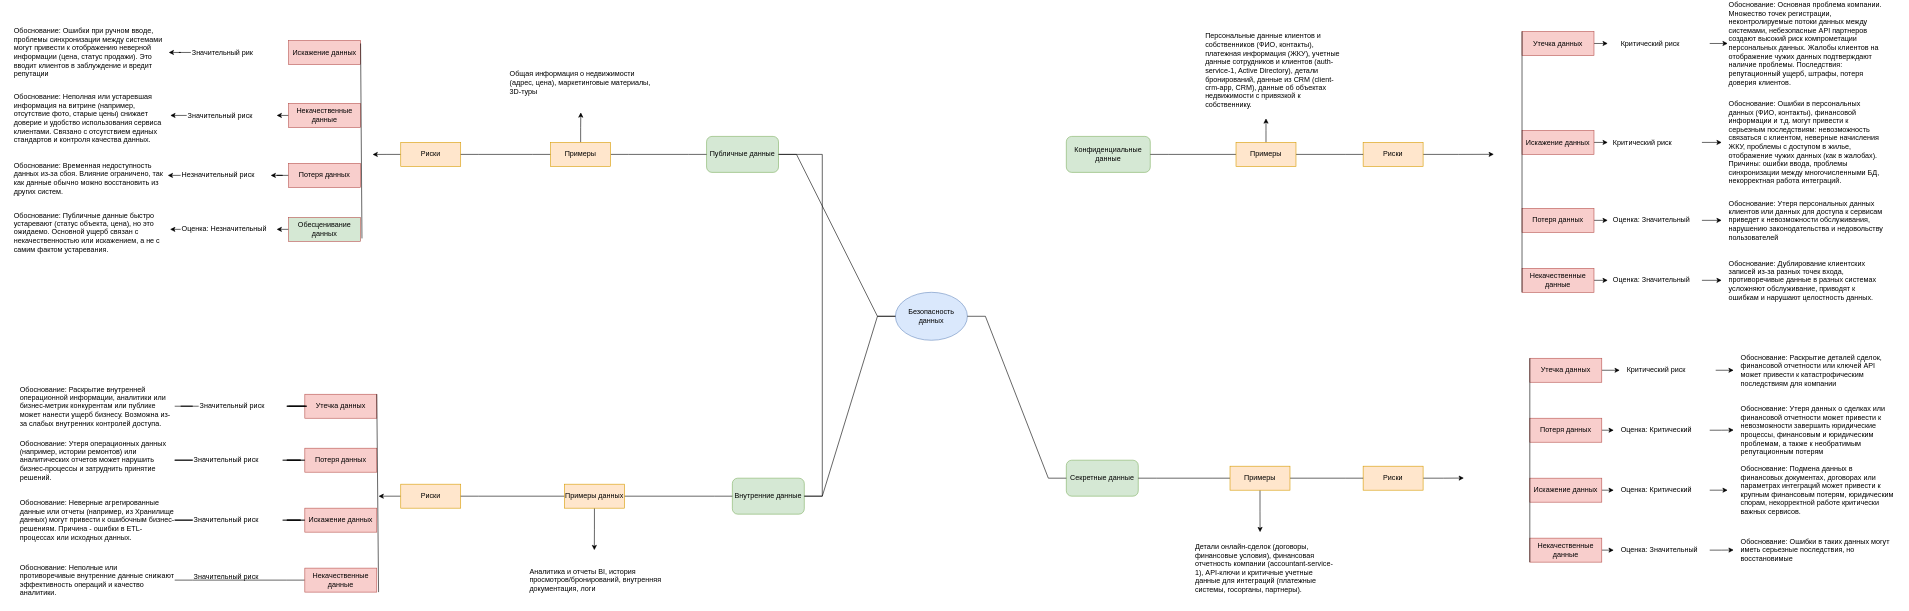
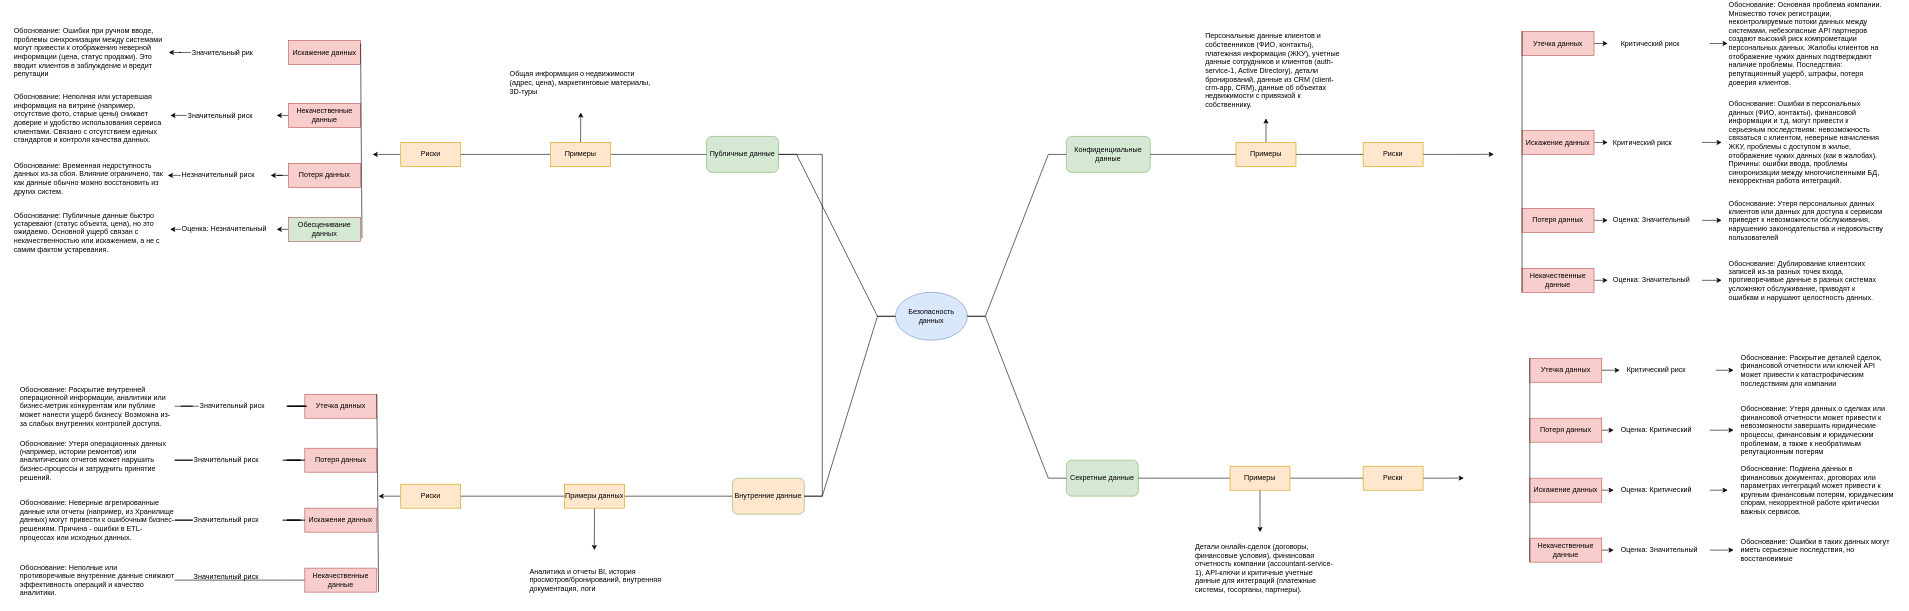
edge "Конфиденциальные данные" -- "Безопасность данных": added
node "Внутренние данные": fillcolor #d5e8d4 -> #ffe6cc
